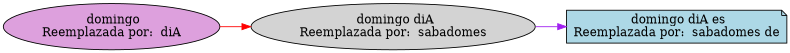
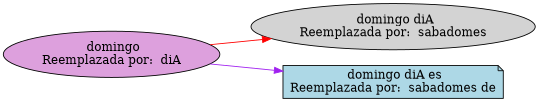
edge "domingo diA Reemplazada por:  sabadomes" -> "domingo diA es Reemplazada por:  sabadomes de": now "domingo Reemplazada por:  diA" -> "domingo diA es Reemplazada por:  sabadomes de"
